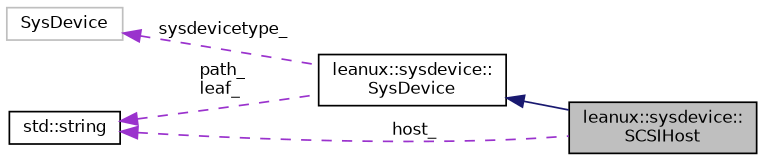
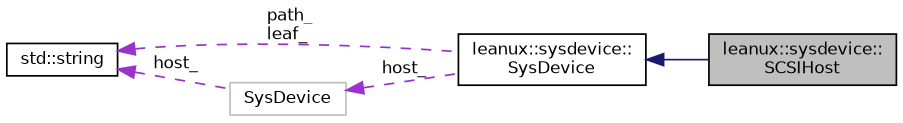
edge "leanux::sysdevice:: SysDevice" -> "SysDevice": label " sysdevicetype_" -> " host_"
edge "leanux::sysdevice:: SCSIHost" -> "std::string": now "SysDevice" -> "std::string"
